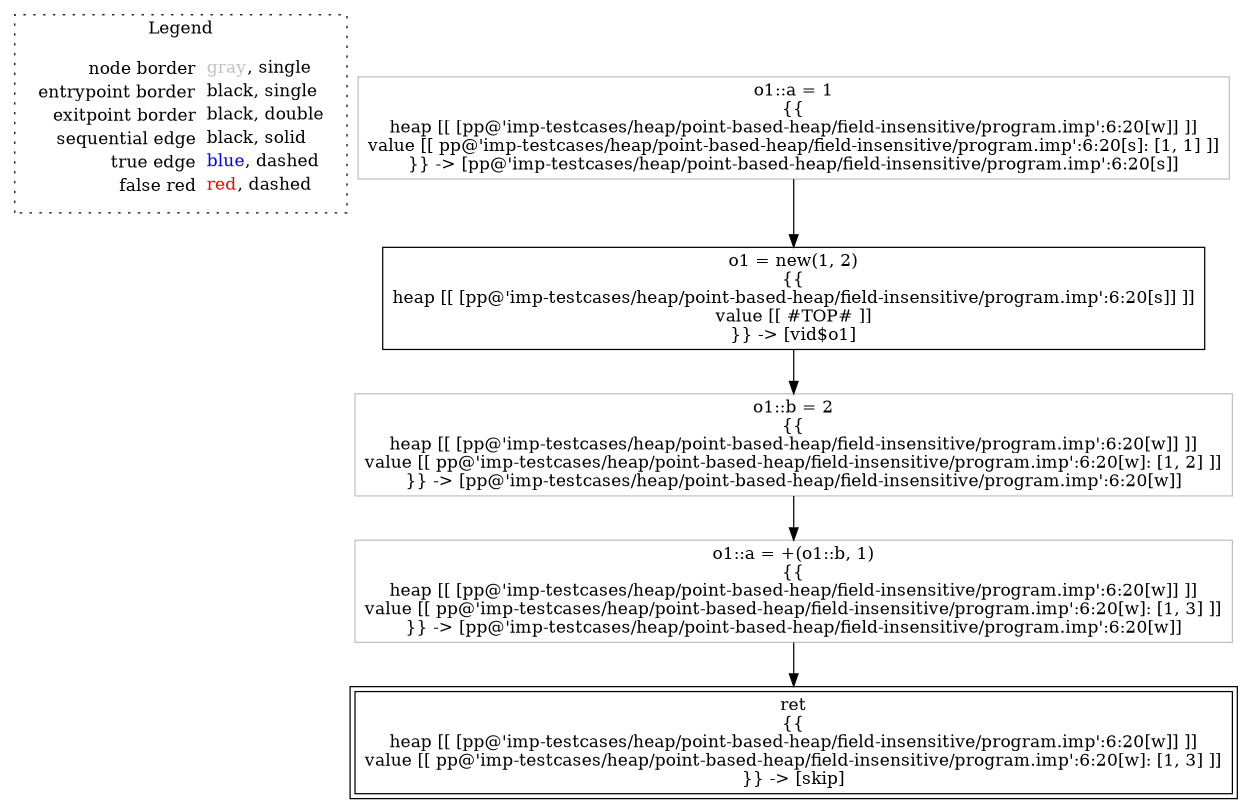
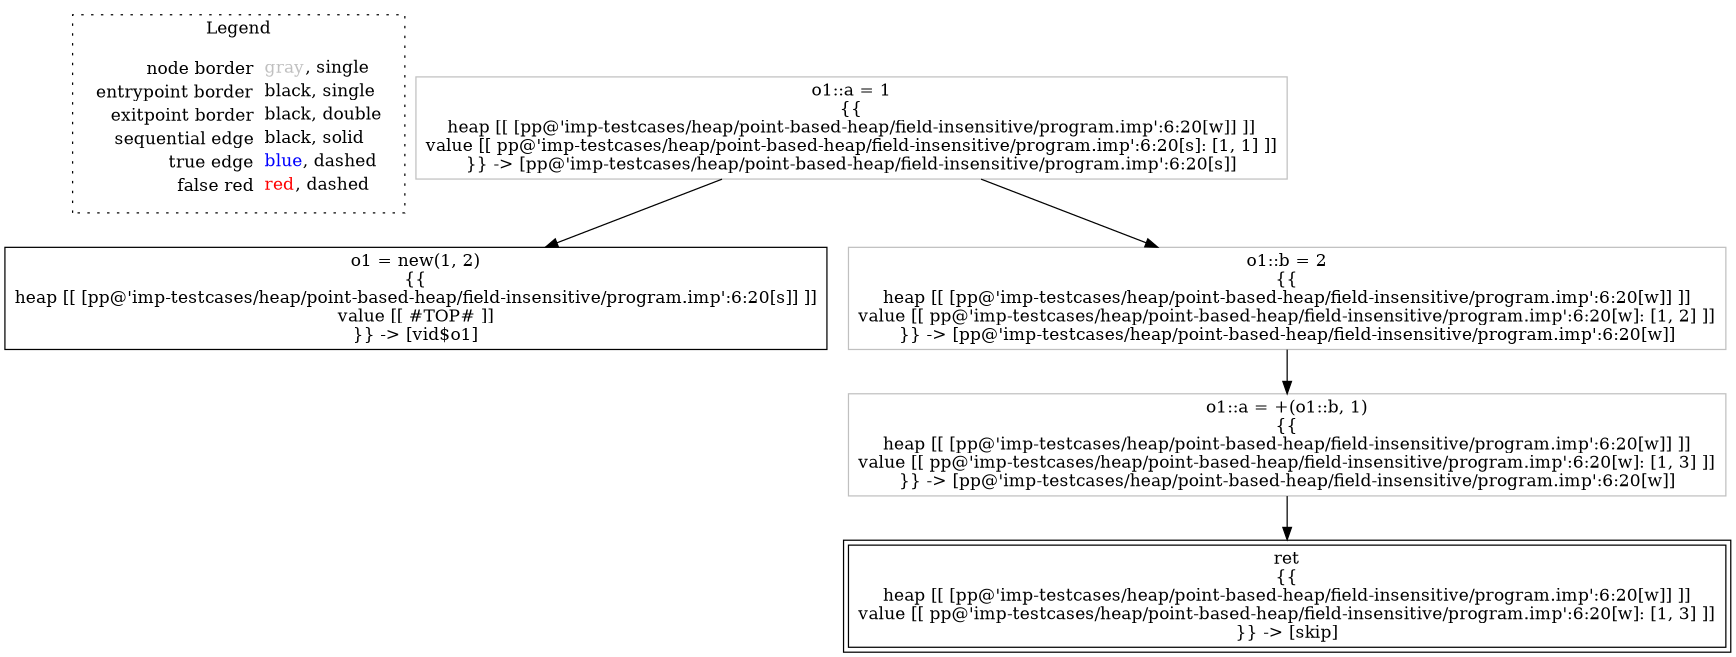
edge "o1 = new(1, 2)" -> "o1::b = 2": now "o1::a = 1" -> "o1::b = 2"
